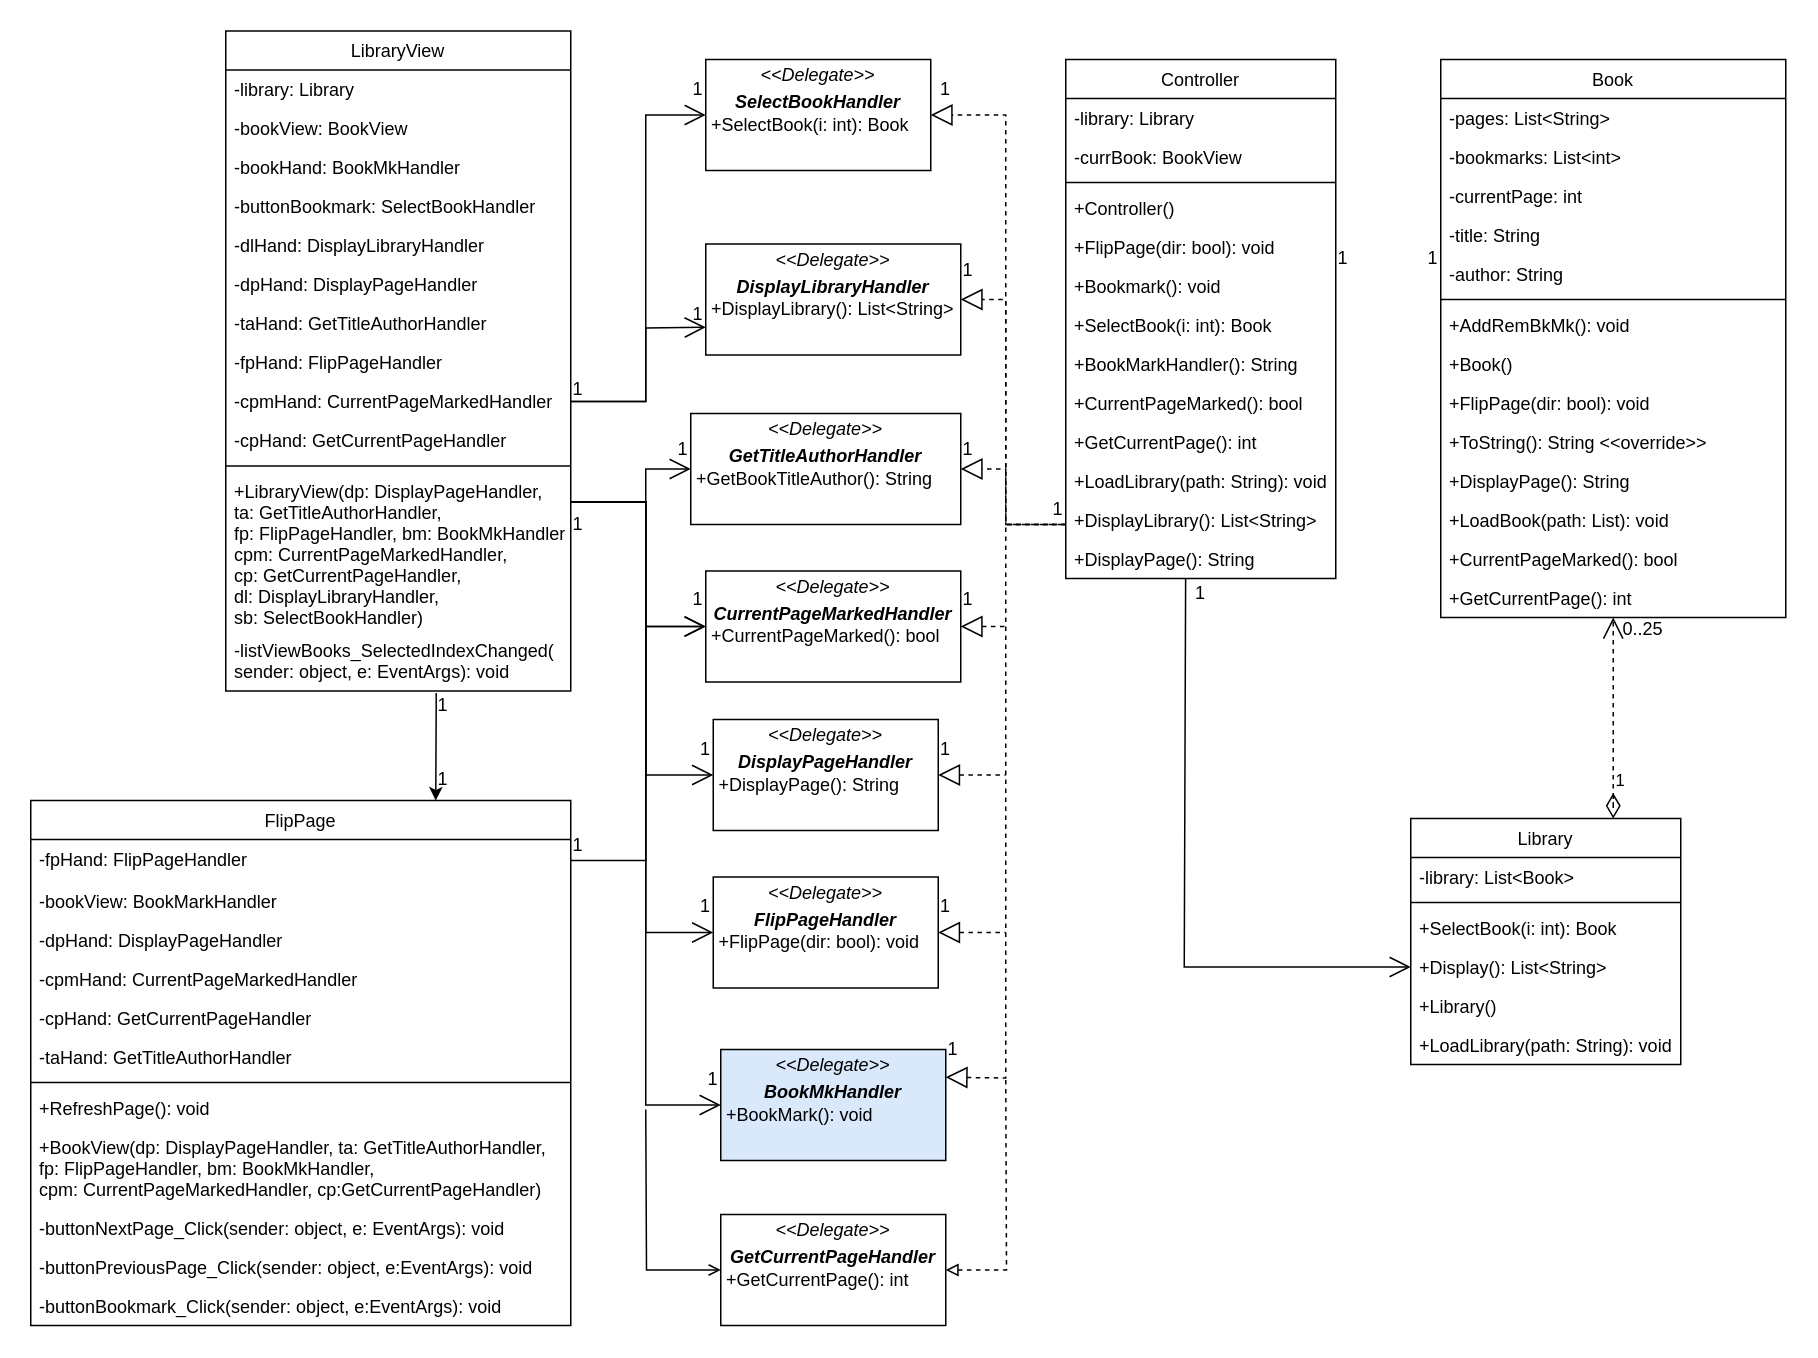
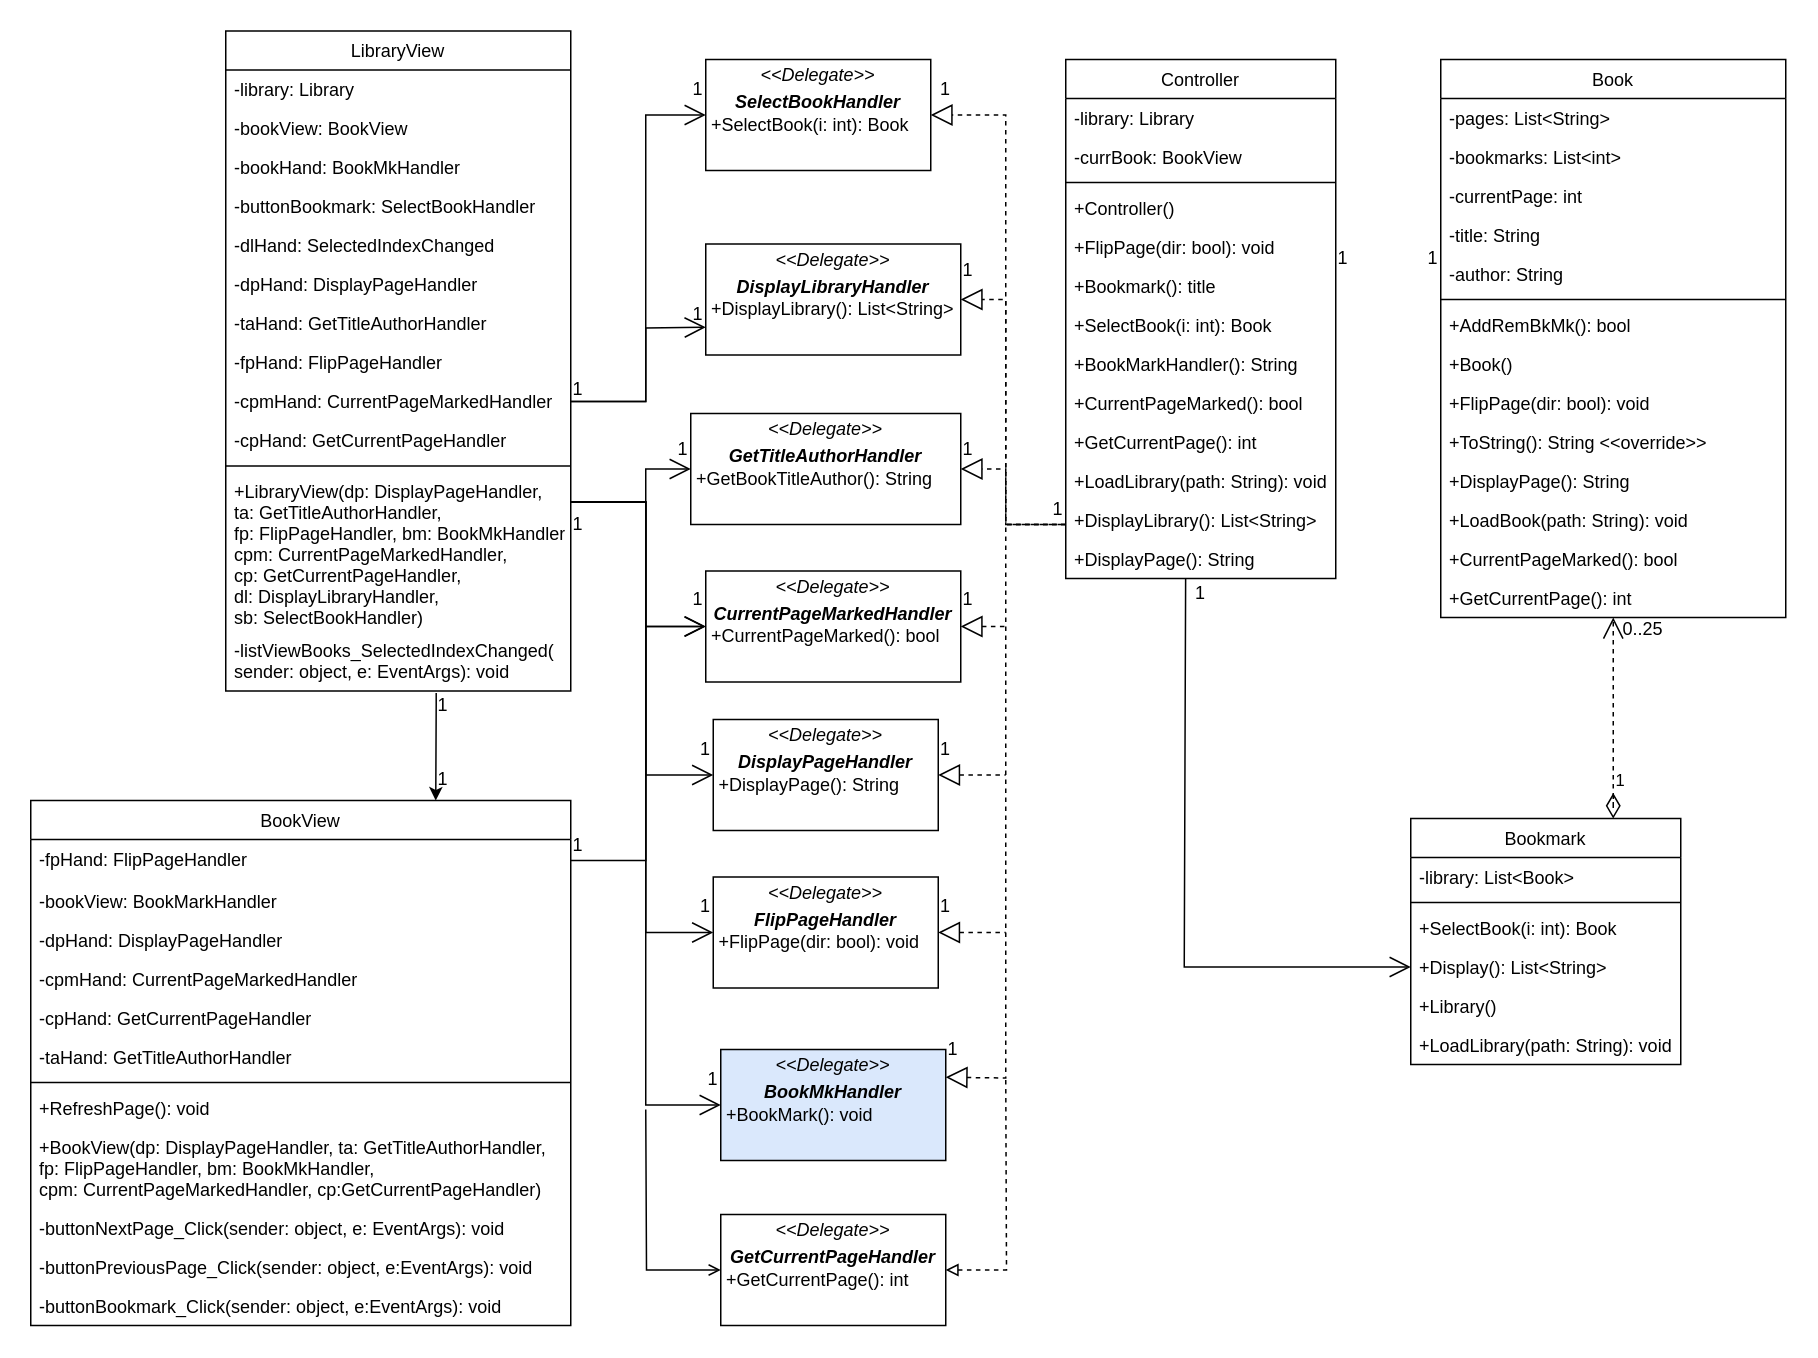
node "-dlHand: DisplayLibraryHandler": label "-dlHand: DisplayLibraryHandler" -> "-dlHand: SelectedIndexChanged"
node "+Bookmark(): void": label "+Bookmark(): void" -> "+Bookmark(): title"
node "+AddRemBkMk(): void": label "+AddRemBkMk(): void" -> "+AddRemBkMk(): bool"
node "+LoadBook(path: List): void": label "+LoadBook(path: List): void" -> "+LoadBook(path: String): void"
node "FlipPage": label "FlipPage" -> "BookView"
node "Library": label "Library" -> "Bookmark"
